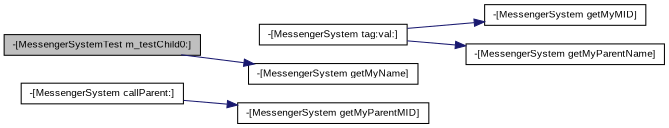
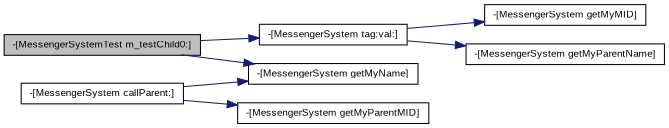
edge "-[MessengerSystemTest m_testChild0:]" -> "-[MessengerSystem tag:val:]": added
edge "-[MessengerSystem callParent:]" -> "-[MessengerSystem getMyName]": added
